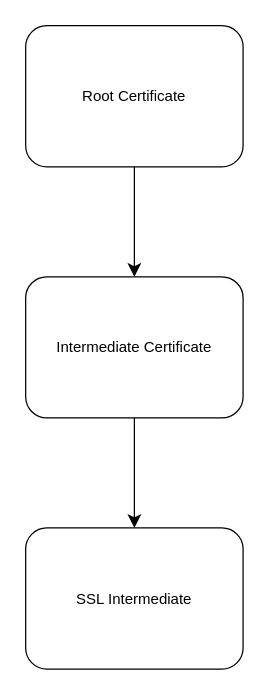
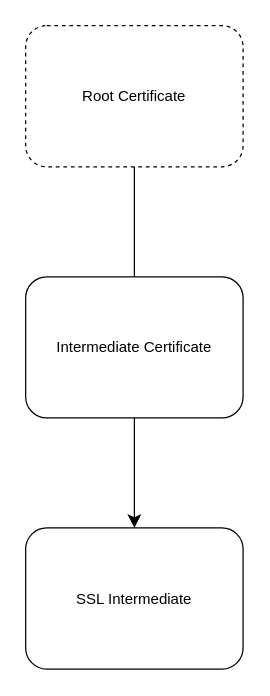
node "Root Certificate": style solid -> dashed
edge "Root Certificate" -> "Intermediate Certificate": arrowhead classic -> none
